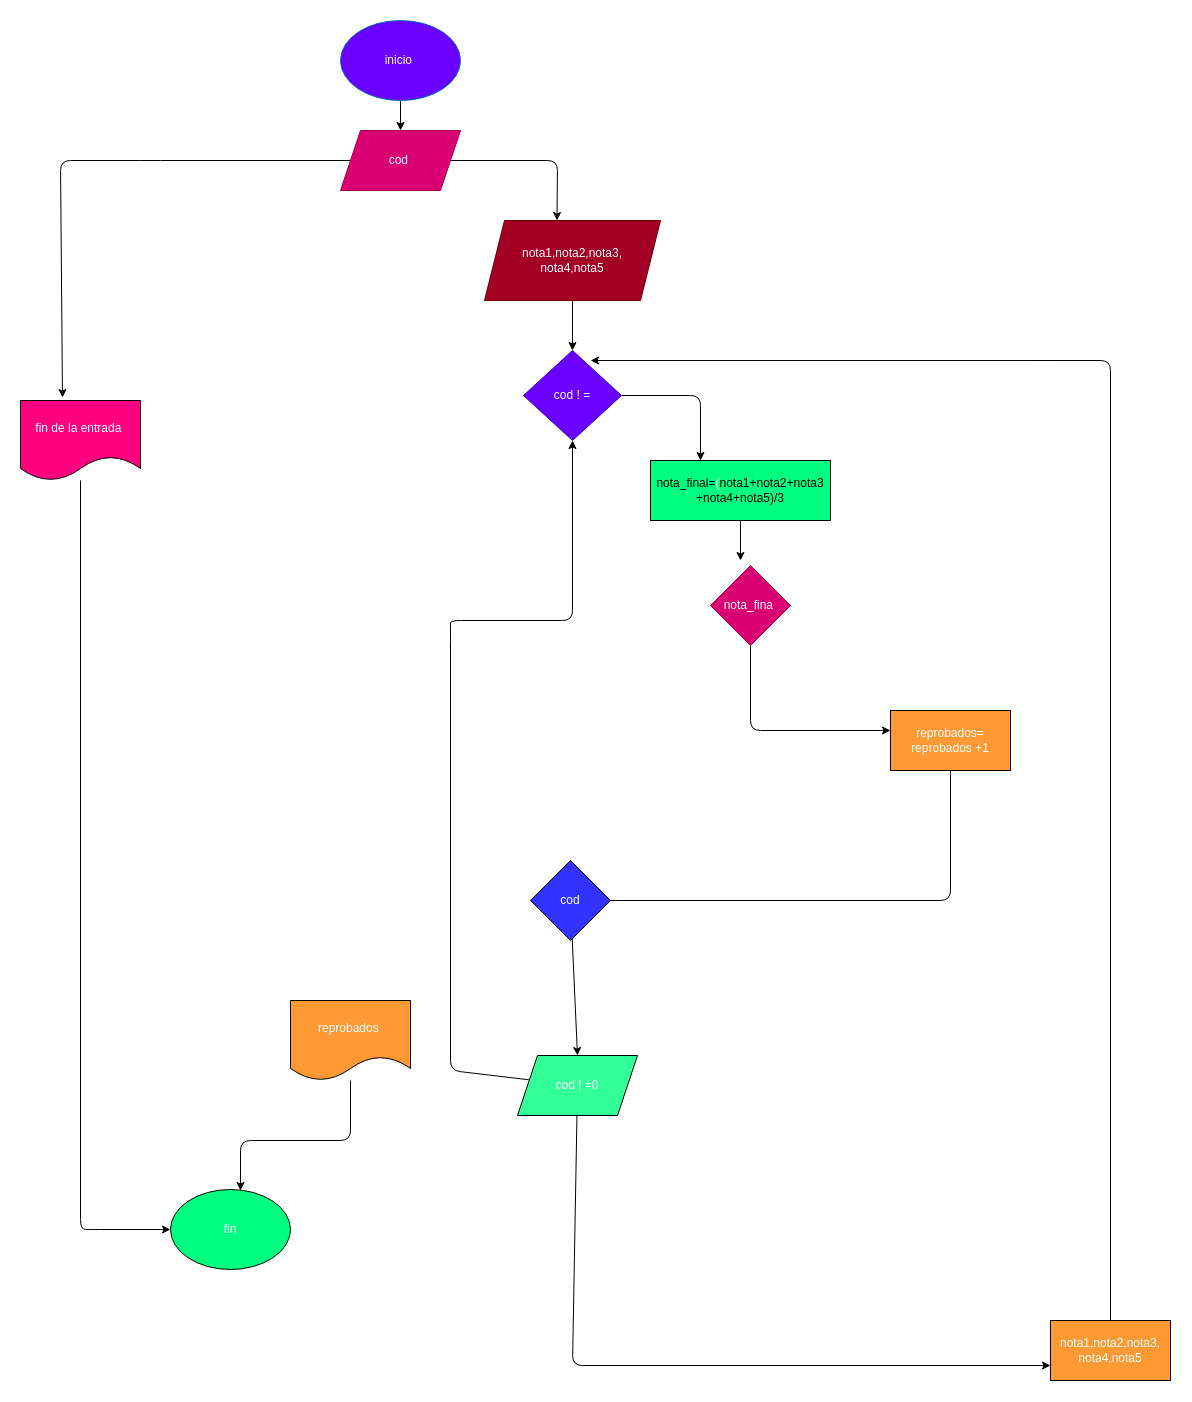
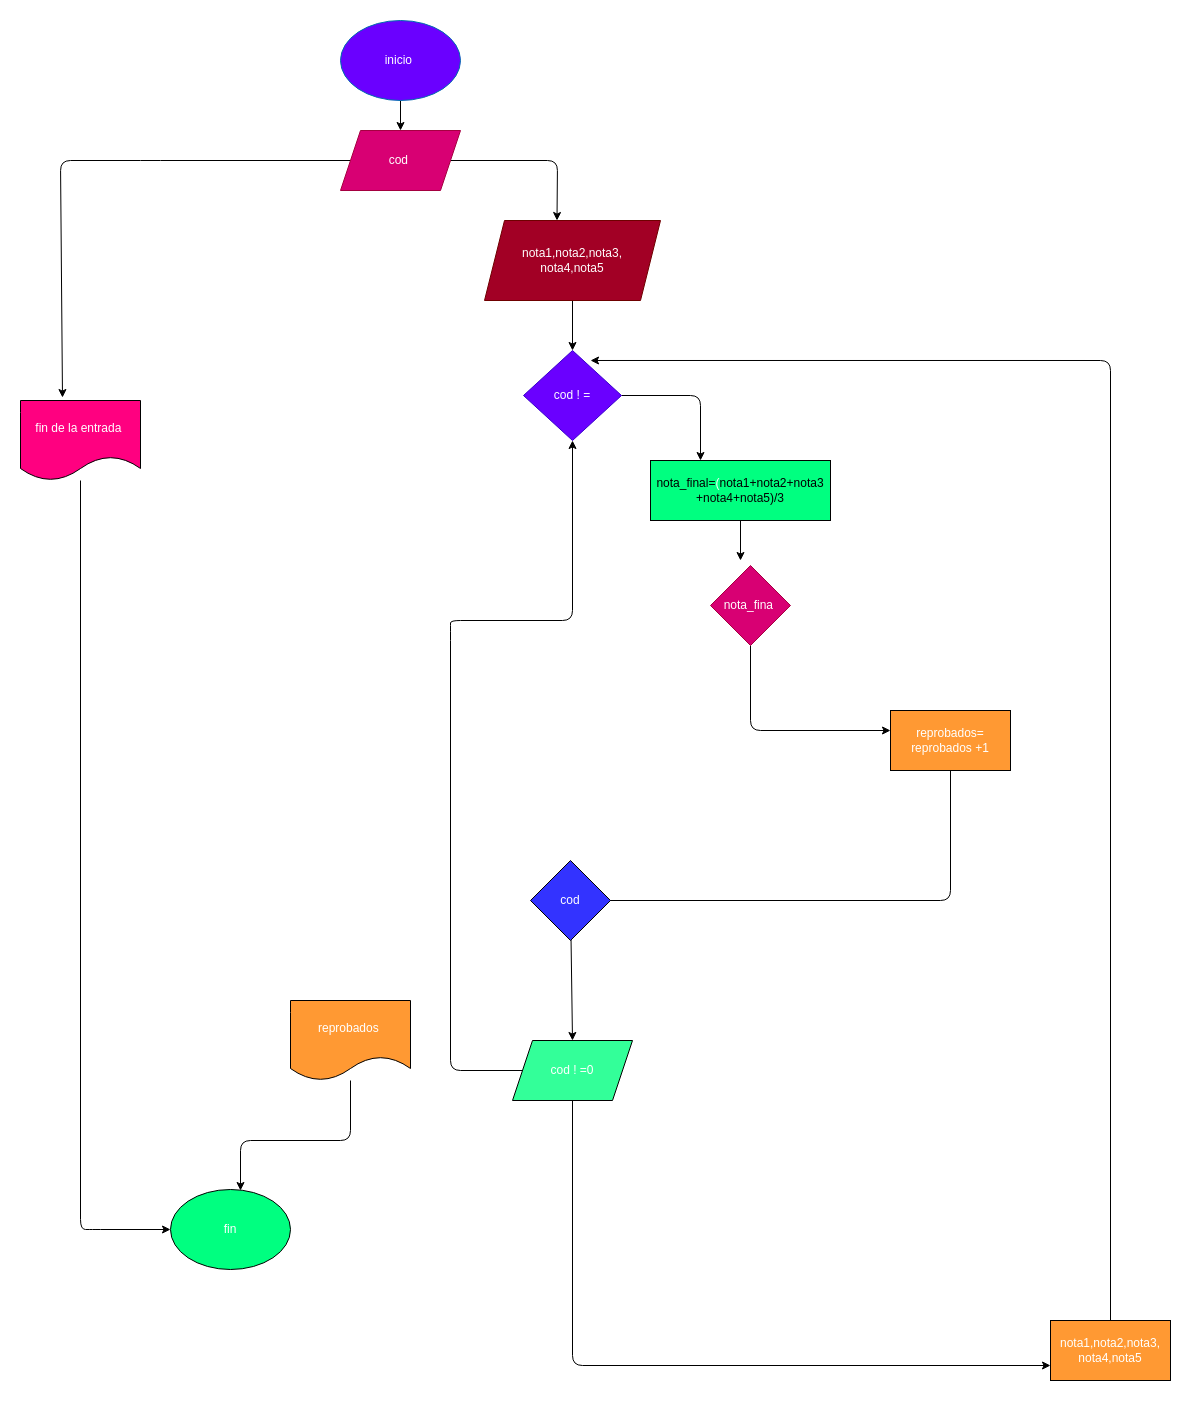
node "cod ! =0": moved (578, 1086) -> (573, 1071)
